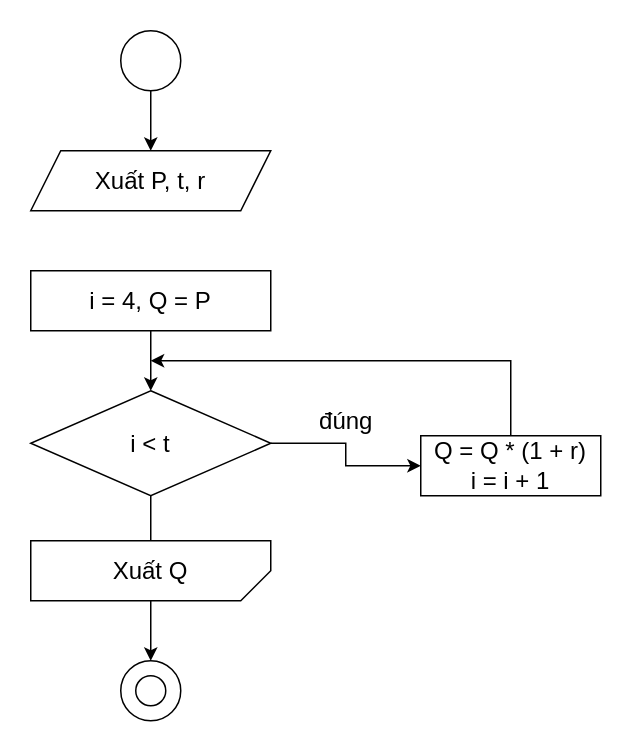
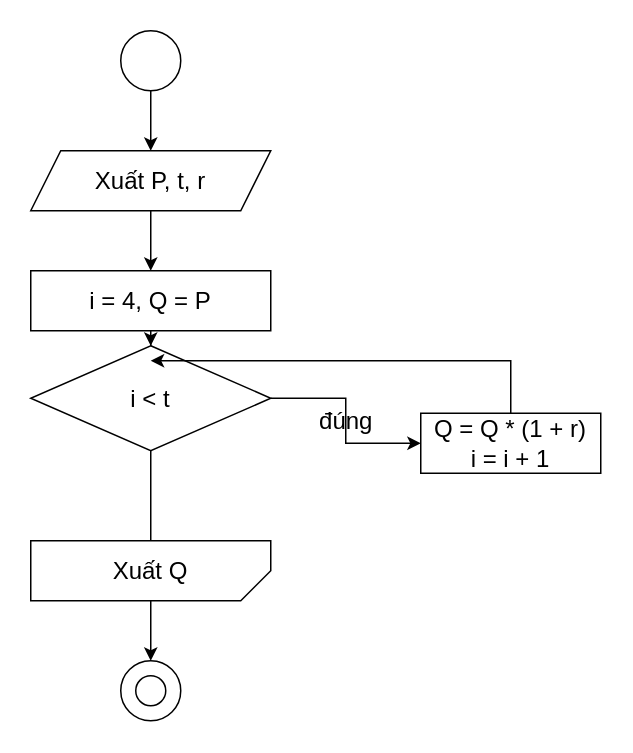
edge "Xuất P, t, r" -> "i = 4, Q = P": added
node "i < t": moved (151, 443) -> (151, 398)
node "Q = Q * (1 + r) i = i + 1": moved (511, 466) -> (511, 443)
